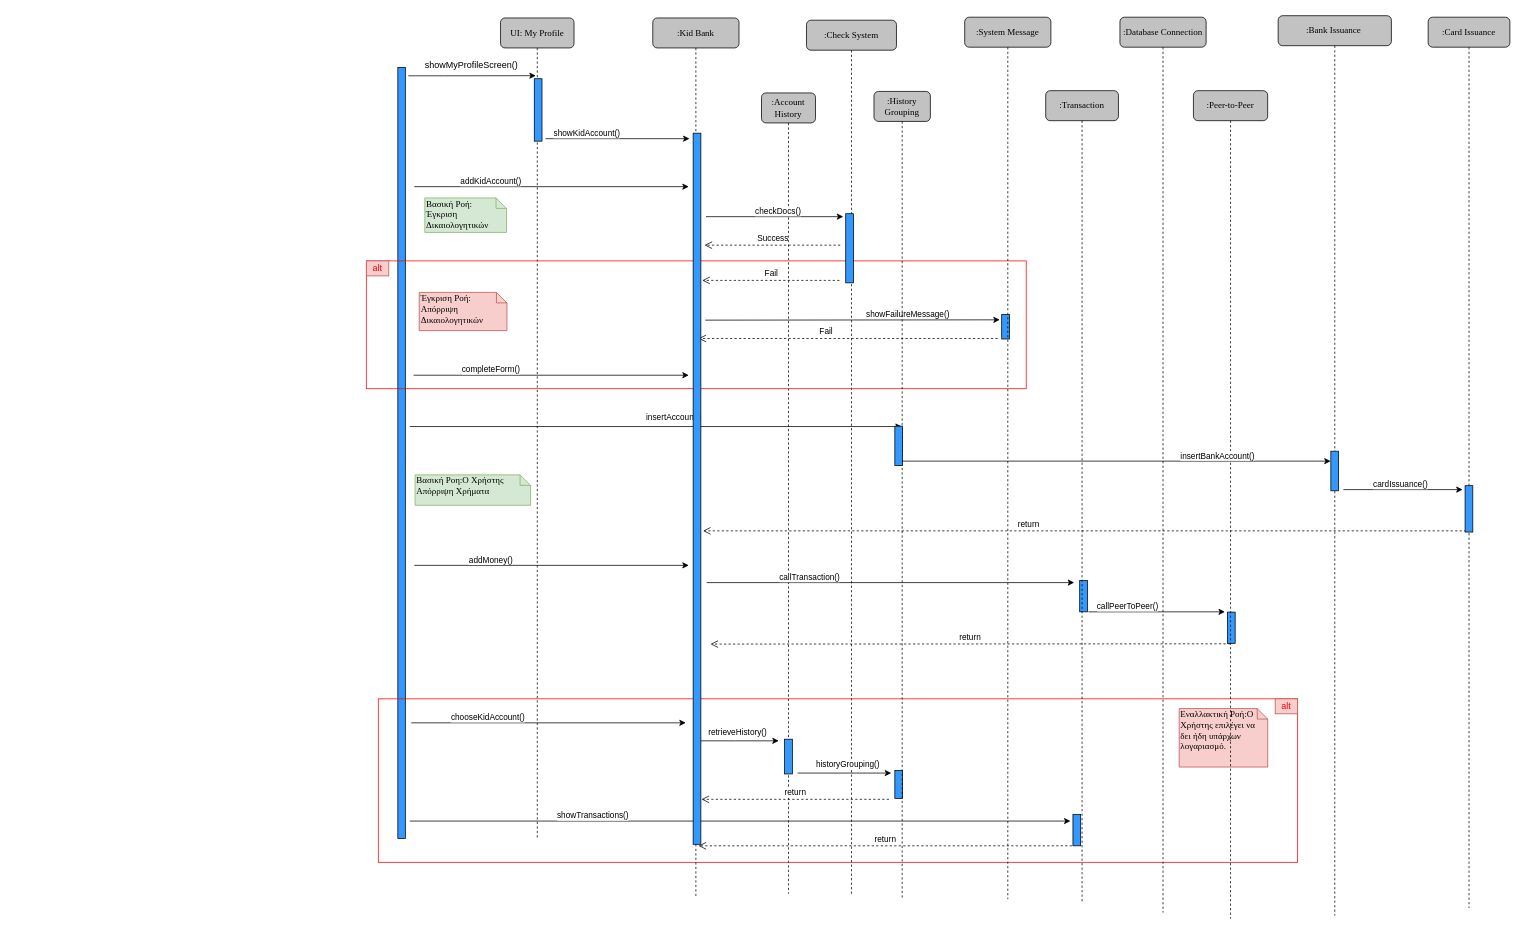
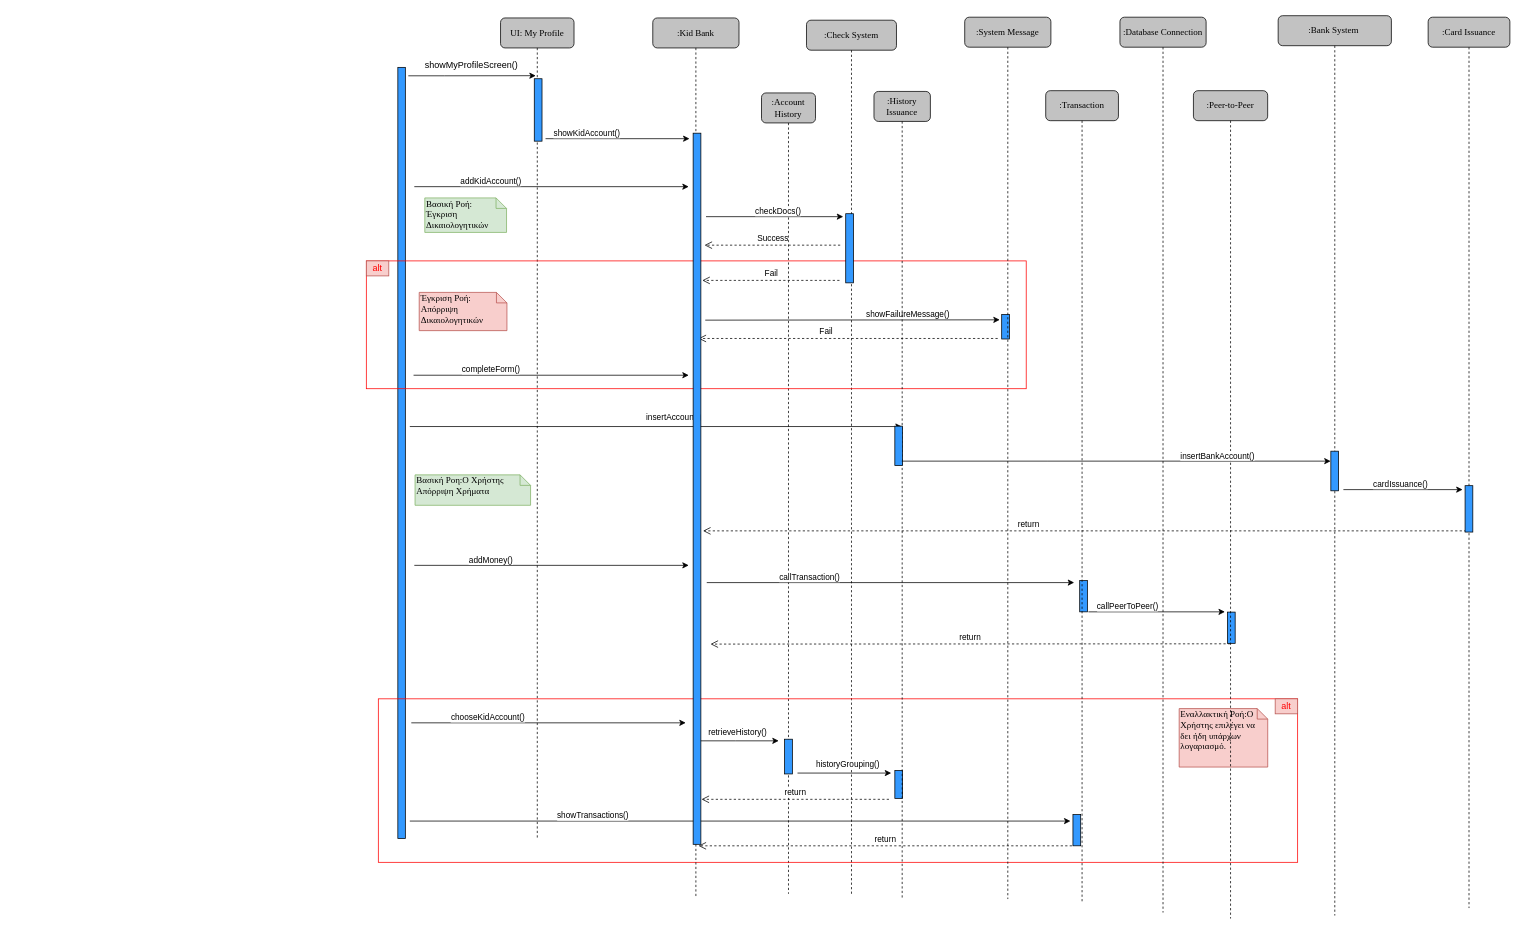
node ":Bank Issuance": label ":Bank Issuance" -> ":Bank System"
node ":History Grouping": label ":History Grouping" -> ":History Issuance"
